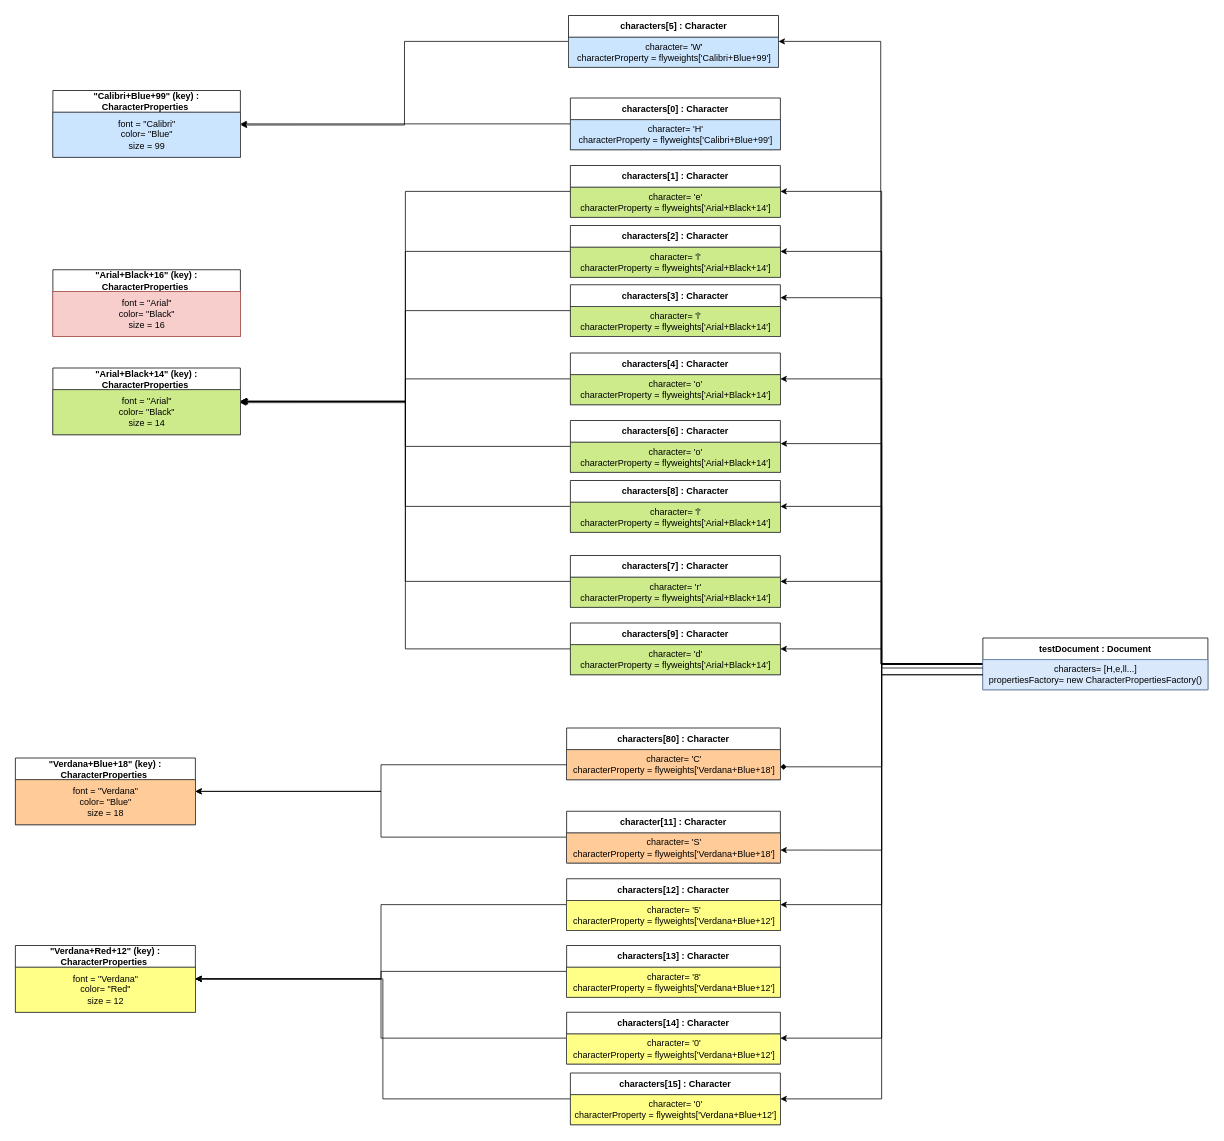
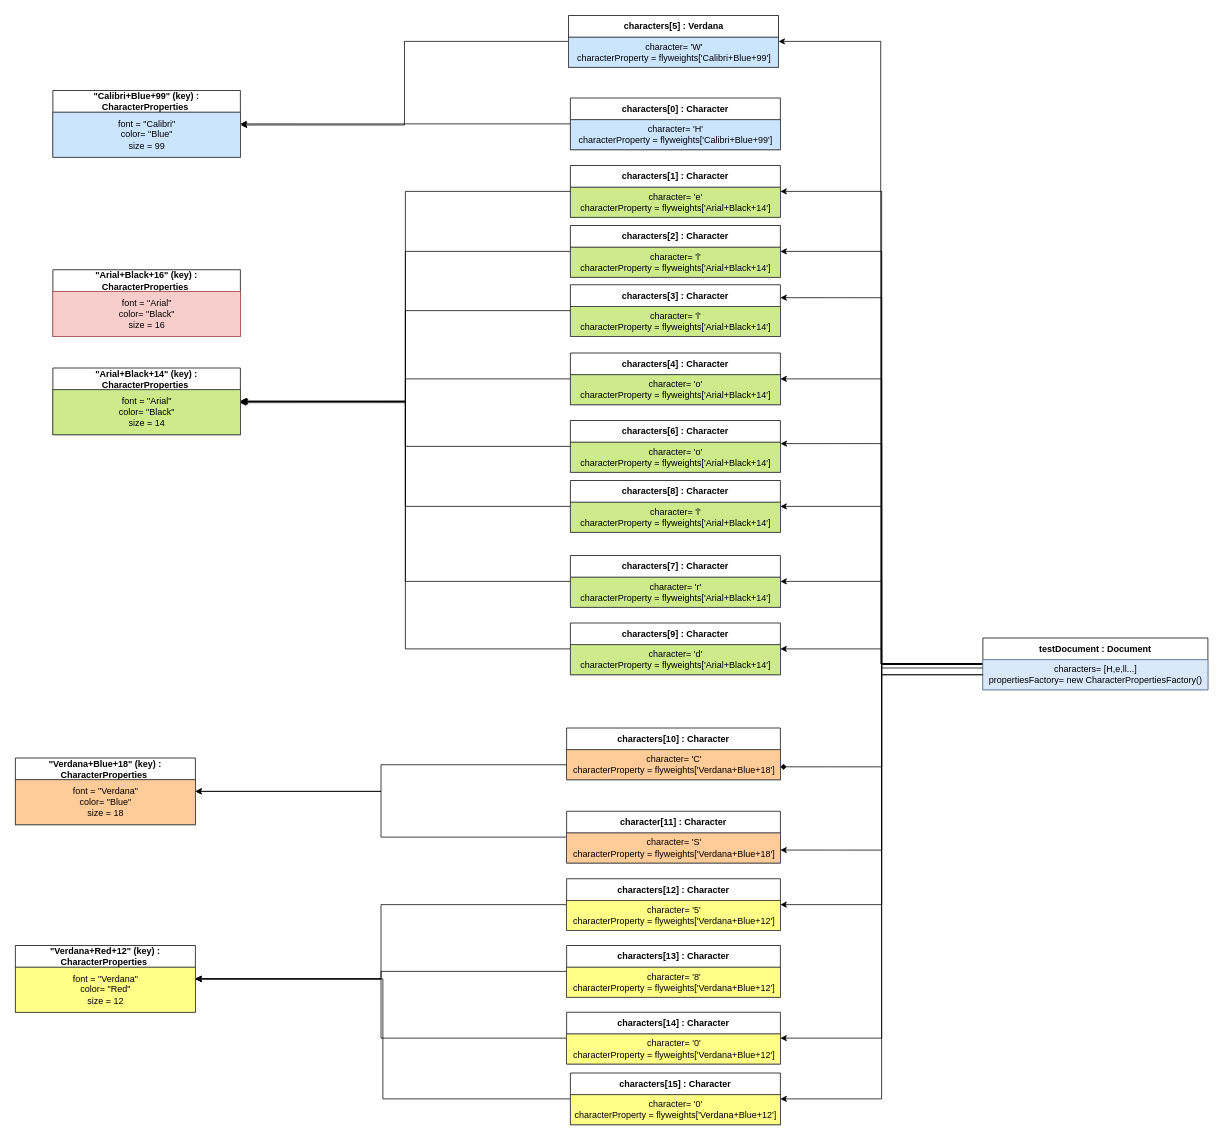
node "characters[5] : Character": label "characters[5] : Character" -> "characters[5] : Verdana"
node "characters[80] : Character": label "characters[80] : Character" -> "characters[10] : Character"
